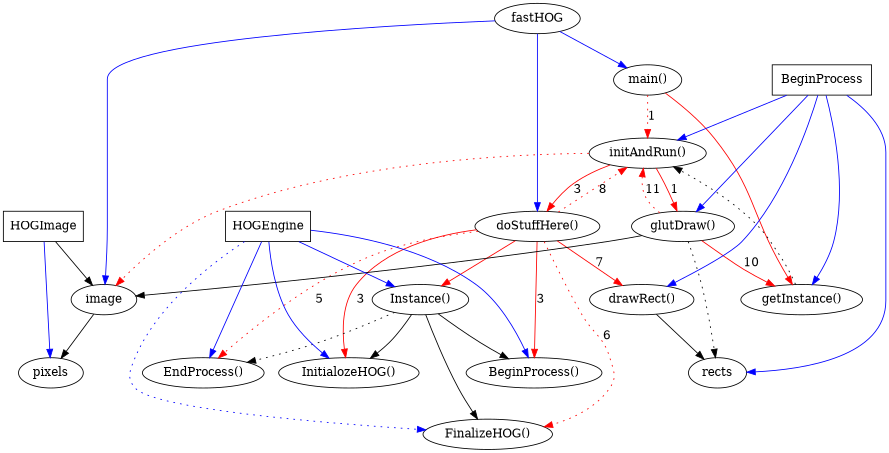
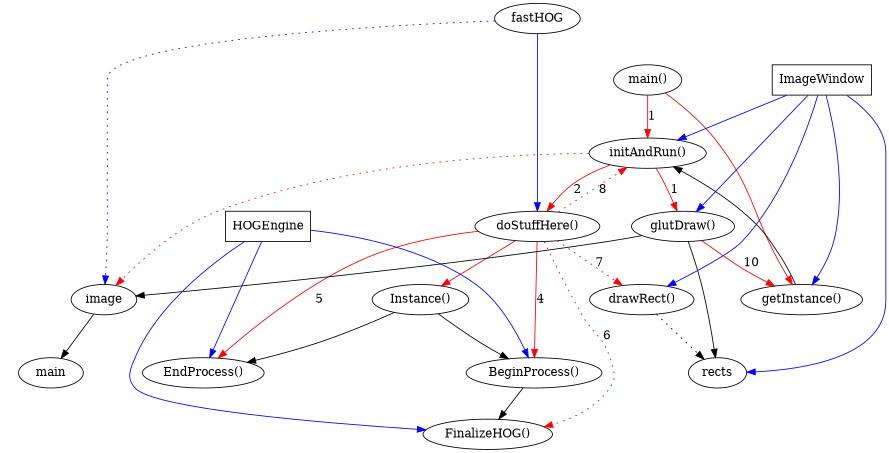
edge "fastHOG" -> "image": style solid -> dotted
edge "fastHOG" -> "main()": removed
node "BeginProcess": label "BeginProcess" -> "ImageWindow"
edge "main()" -> "initAndRun()": style dotted -> solid
edge "initAndRun()" -> "doStuffHere()": label "3" -> "2"
edge "glutDraw()" -> "initAndRun()": removed, label "11"
edge "getInstance()" -> "initAndRun()": style dotted -> solid
node "HOGImage": removed
edge "doStuffHere()" -> "drawRect()": style solid -> dotted
edge "HOGEngine" -> "Instance()": removed
edge "doStuffHere()" -> "EndProcess()": style dotted -> solid
edge "glutDraw()" -> "rects": style dotted -> solid
edge "doStuffHere()" -> "BeginProcess()": label "3" -> "4"
edge "drawRect()" -> "rects": style solid -> dotted
edge "Instance()" -> "EndProcess()": style dotted -> solid
edge "Instance()" -> "FinalizeHOG()": now "BeginProcess()" -> "FinalizeHOG()"
node "pixels": label "pixels" -> "main"
node "InitialozeHOG()": removed
edge "HOGEngine" -> "FinalizeHOG()": style dotted -> solid
